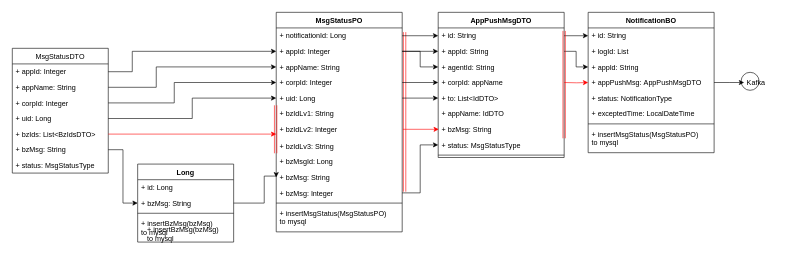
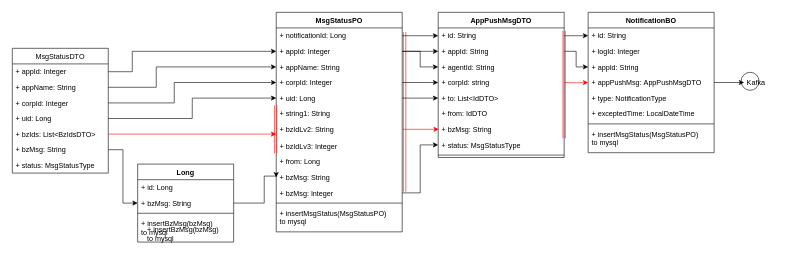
node "+ logId: List": label "+ logId: List" -> "+ logId: Integer"
node "+ corpId: appName": label "+ corpId: appName" -> "+ corpId: string"
node "+ status: NotificationType": label "+ status: NotificationType" -> "+ type: NotificationType"
node "+ bzIdLv1: String": label "+ bzIdLv1: String" -> "+ string1: String"
node "+ appName: IdDTO": label "+ appName: IdDTO" -> "+ from: IdDTO"
node "+ bzIdLv2: Integer": label "+ bzIdLv2: Integer" -> "+ bzIdLv2: String"
node "+ bzIdLv3: String": label "+ bzIdLv3: String" -> "+ bzIdLv3: Integer"
node "+ bzMsgId: Long": label "+ bzMsgId: Long" -> "+ from: Long"
